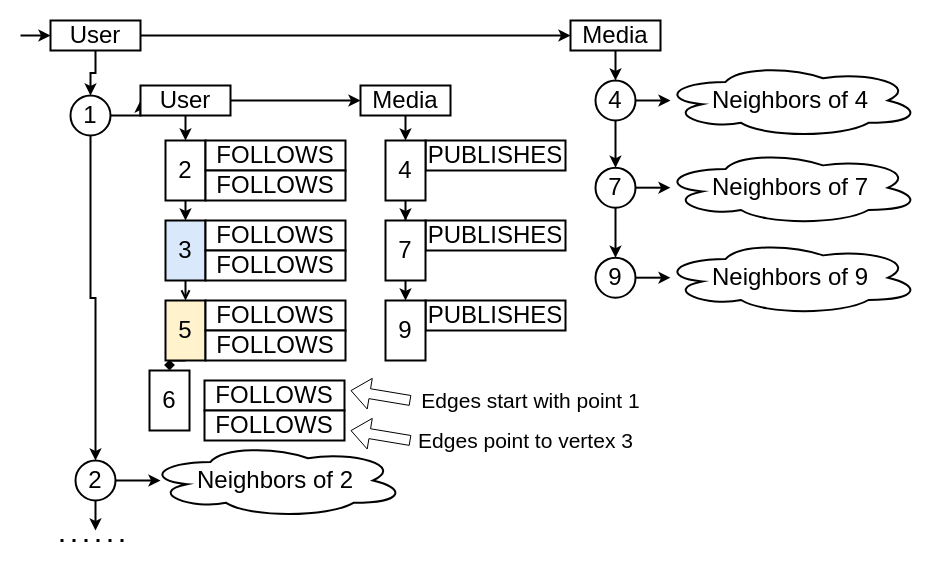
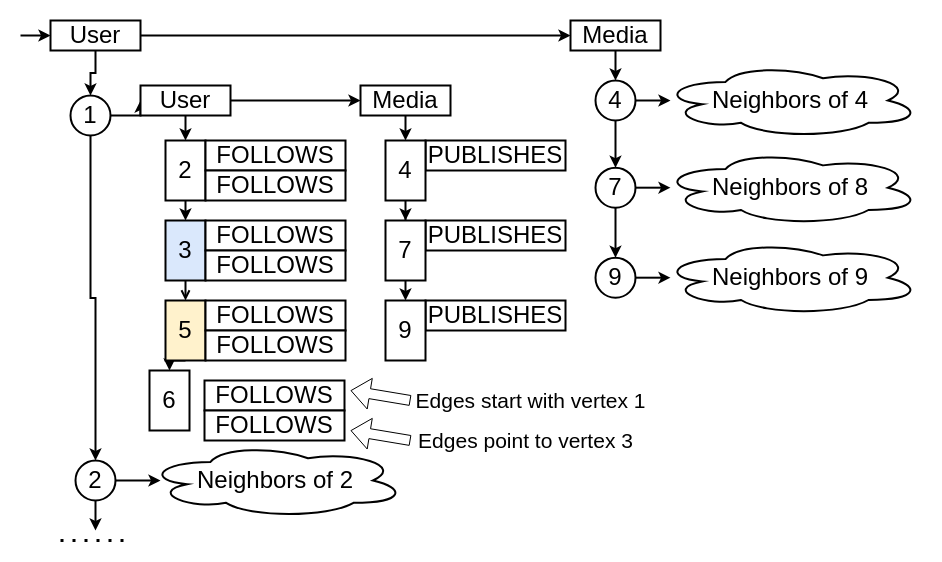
node "Neighbors of 7": label "Neighbors of 7" -> "Neighbors of 8"
edge "5" -> "6": arrowhead diamond -> classic
node "Edges start with point 1": label "Edges start with point 1" -> "Edges start with vertex 1"
